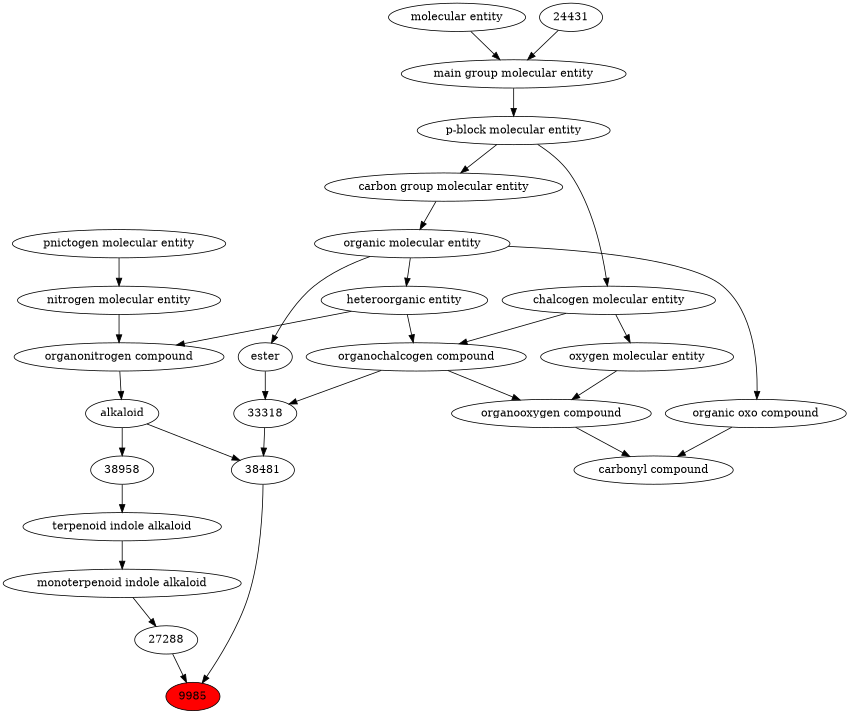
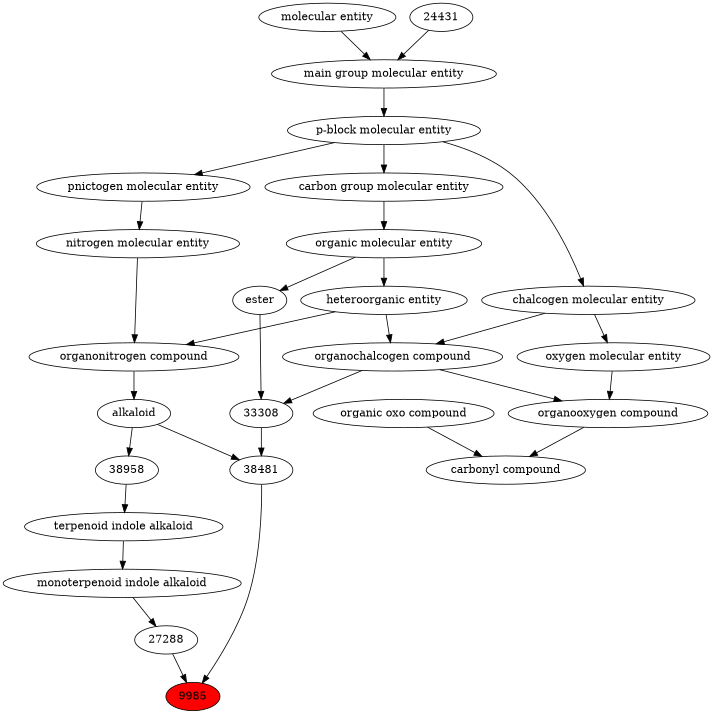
edge "p-block molecular entity" -> "pnictogen molecular entity": added
edge "organic molecular entity" -> "organic oxo compound": removed
node "33318": label "33318" -> "33308"
